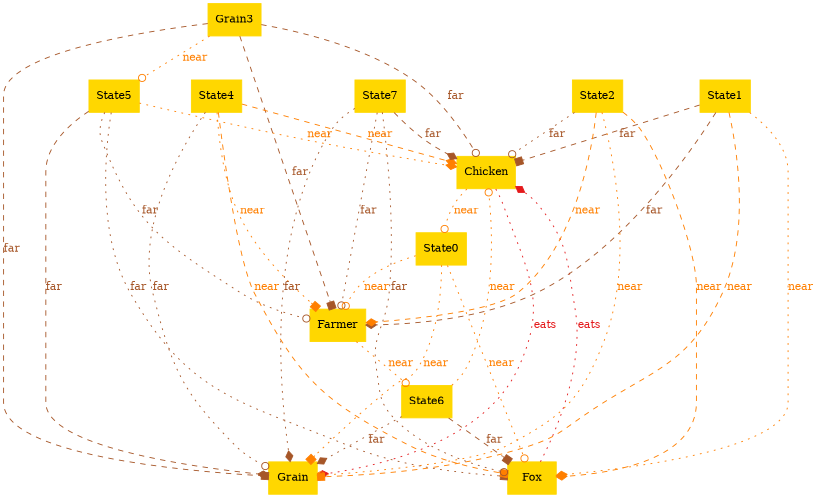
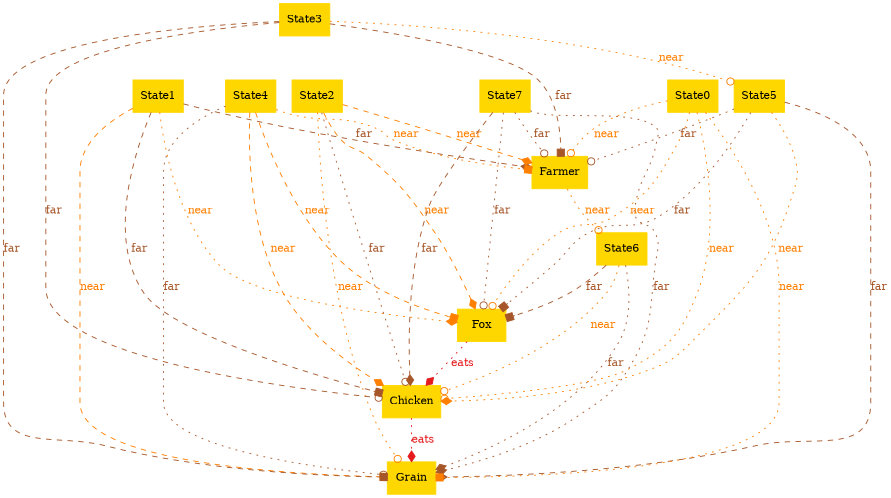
node "Grain3": label "Grain3" -> "State3"
edge "Chicken" -> "State0": reversed
